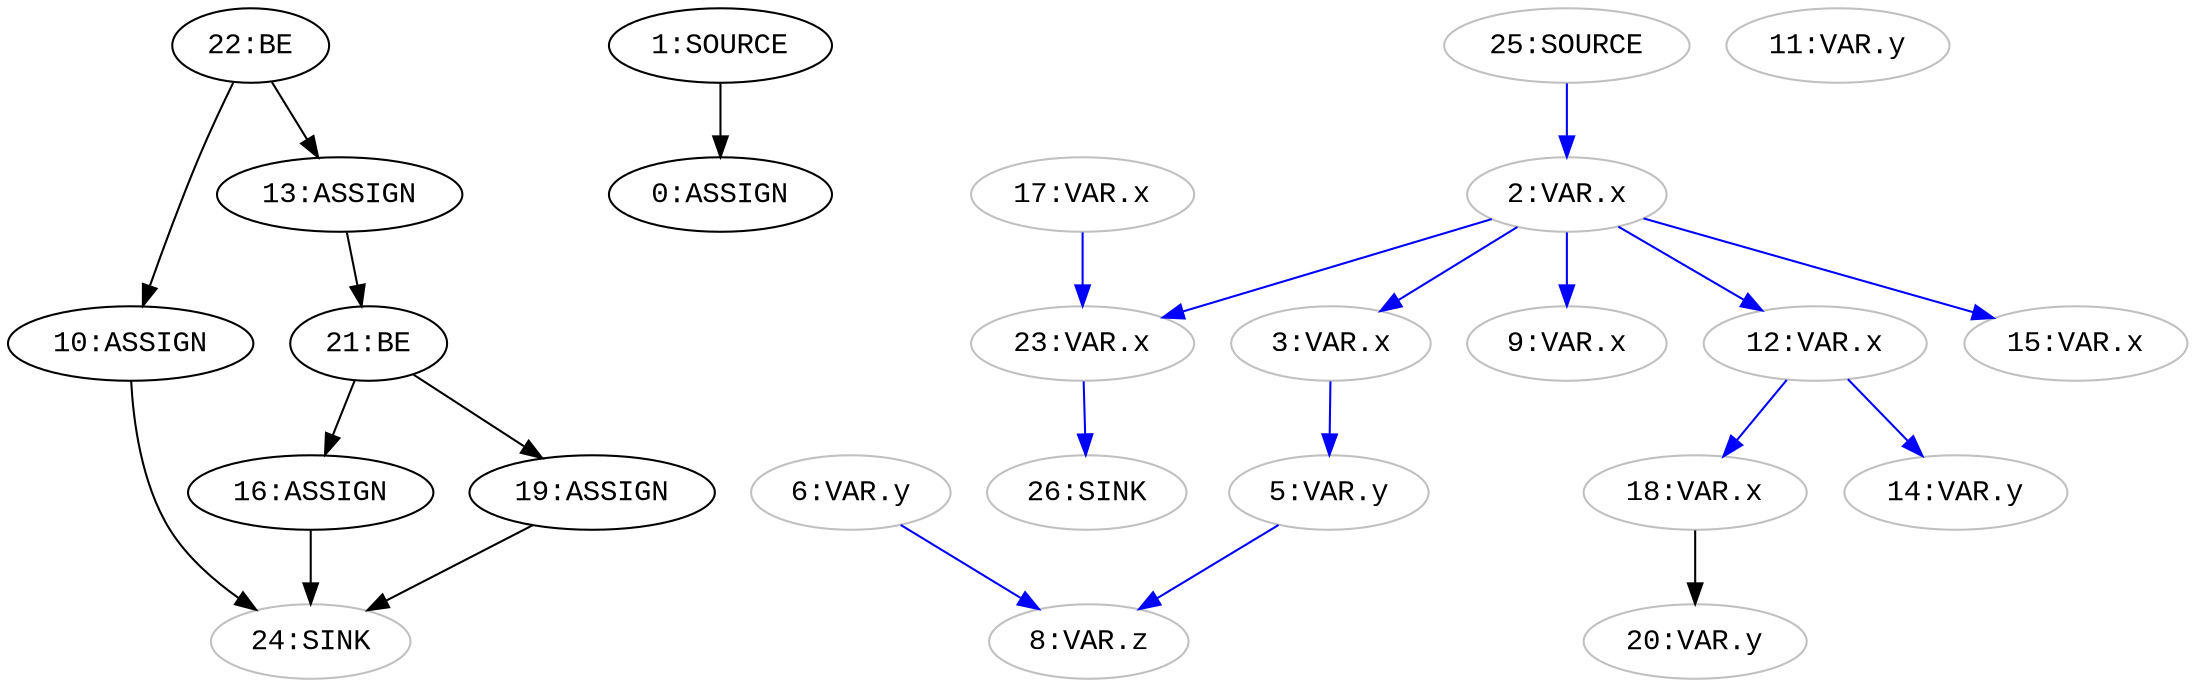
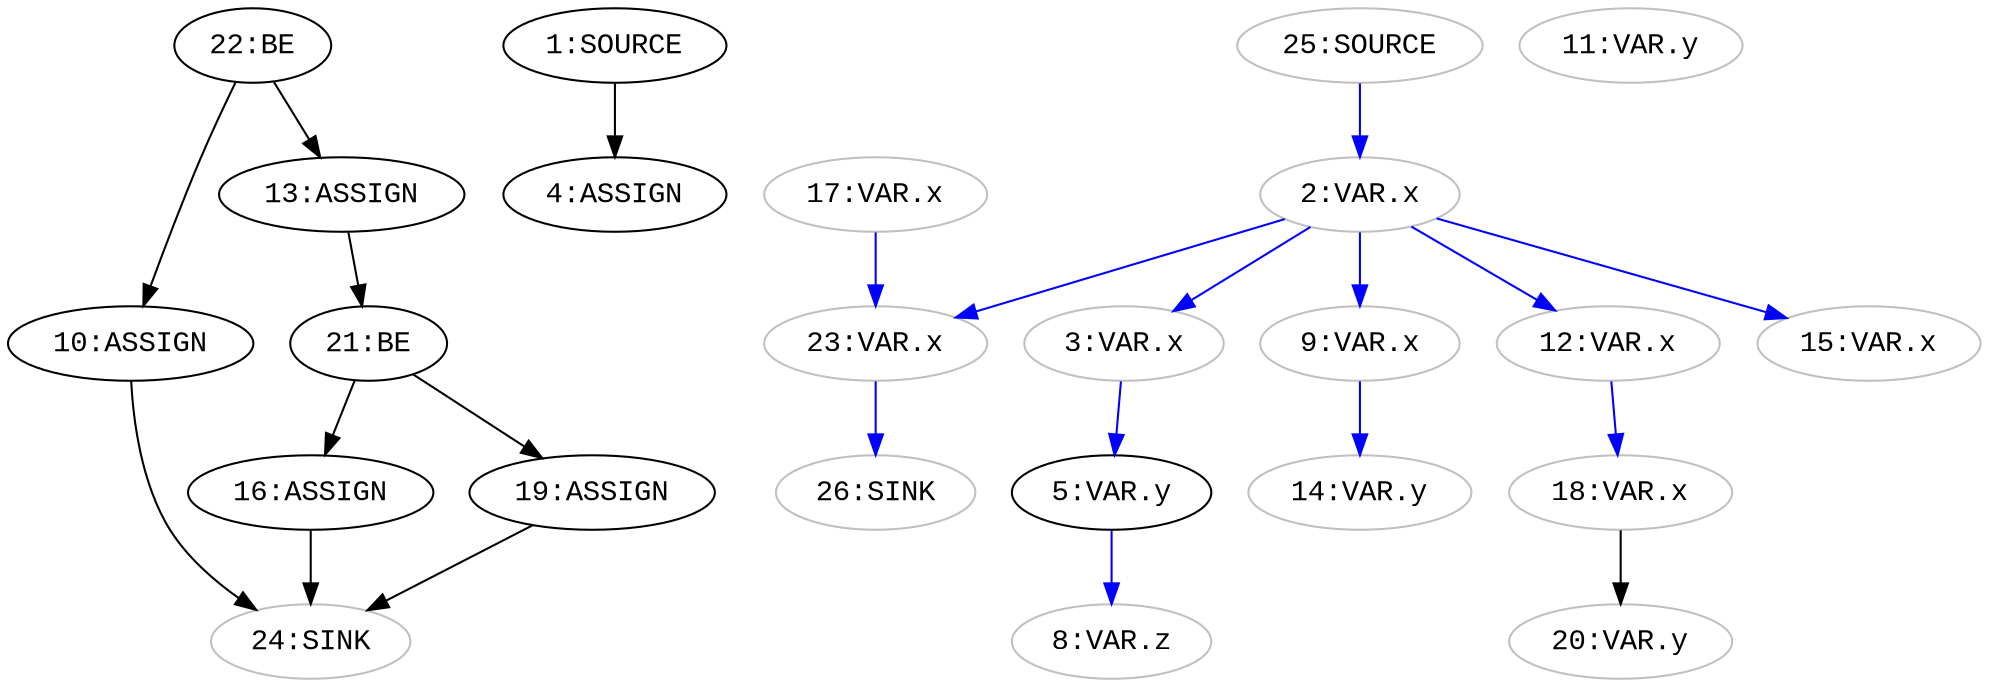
node "0:ASSIGN": label "0:ASSIGN" -> "4:ASSIGN"
edge "12:VAR.x" -> "14:VAR.y": now "9:VAR.x" -> "14:VAR.y"
node "6:VAR.y": removed
node "5:VAR.y": color grey -> black
